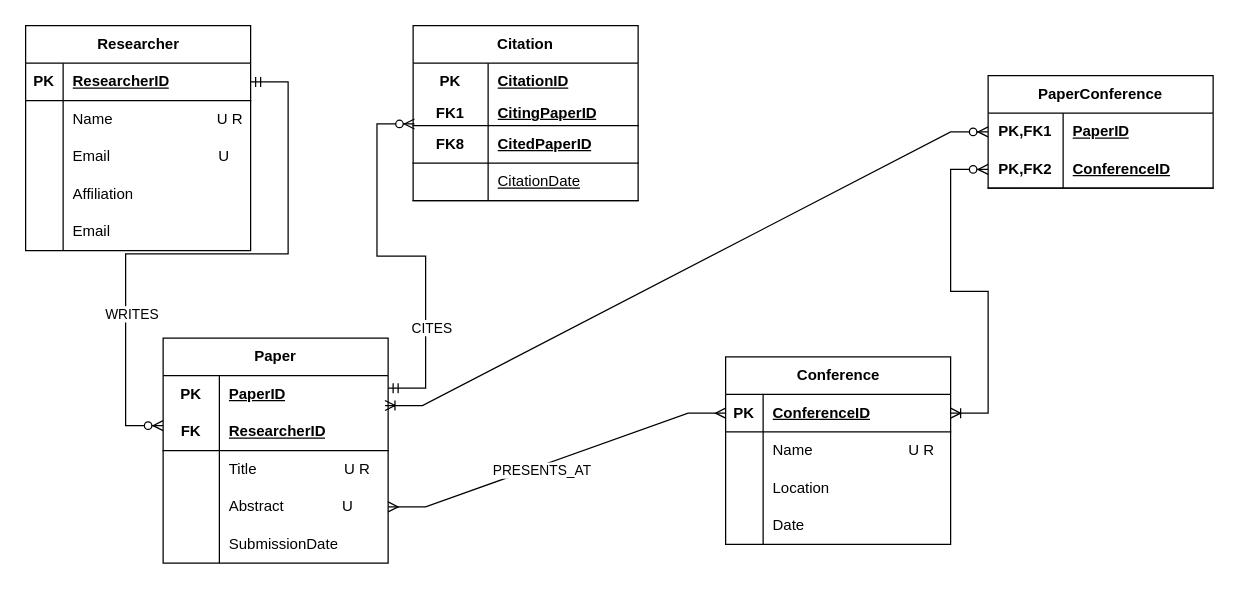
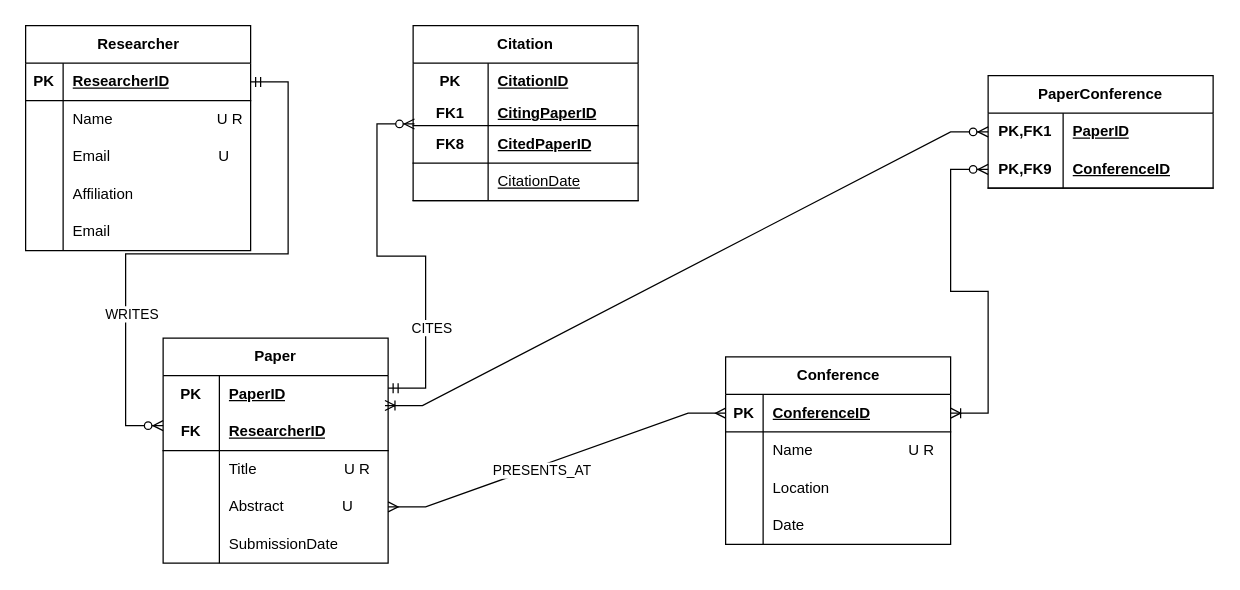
node "PK,FK2": label "PK,FK2" -> "PK,FK9"
